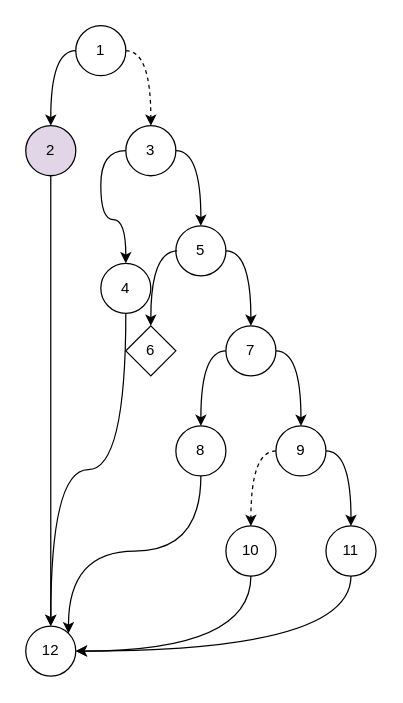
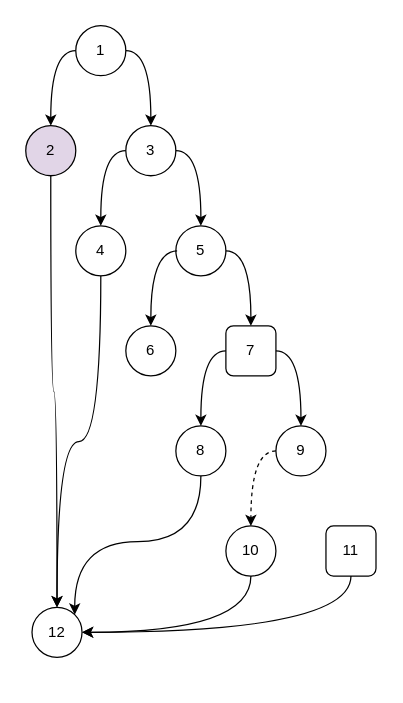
edge "1" -> "3": style dashed -> solid
node "4": moved (126, 288) -> (101, 251)
node "6": shape diamond -> ellipse
node "7": shape ellipse -> rounded rectangle
edge "9" -> "11": removed
node "11": shape ellipse -> rounded rectangle
node "12": moved (51, 651) -> (57, 632)
